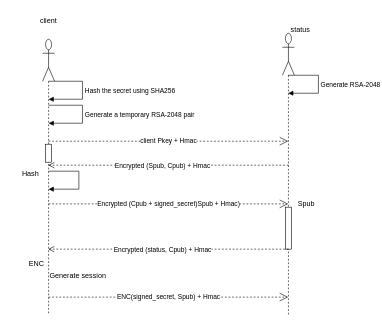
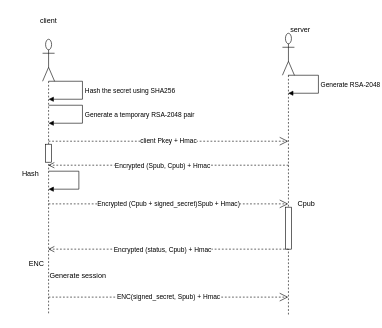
node "status": label "status" -> "server"
node "Spub": label "Spub" -> "Cpub"
